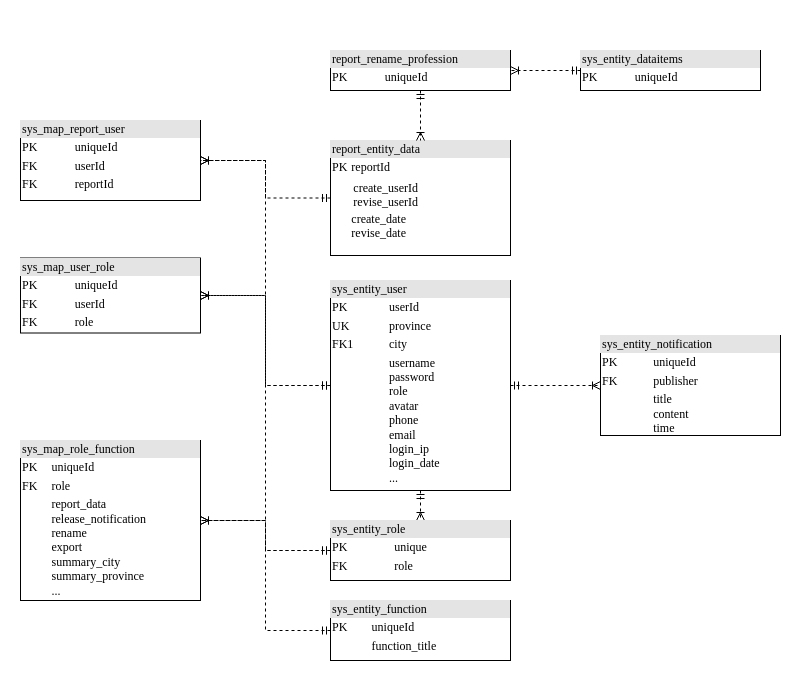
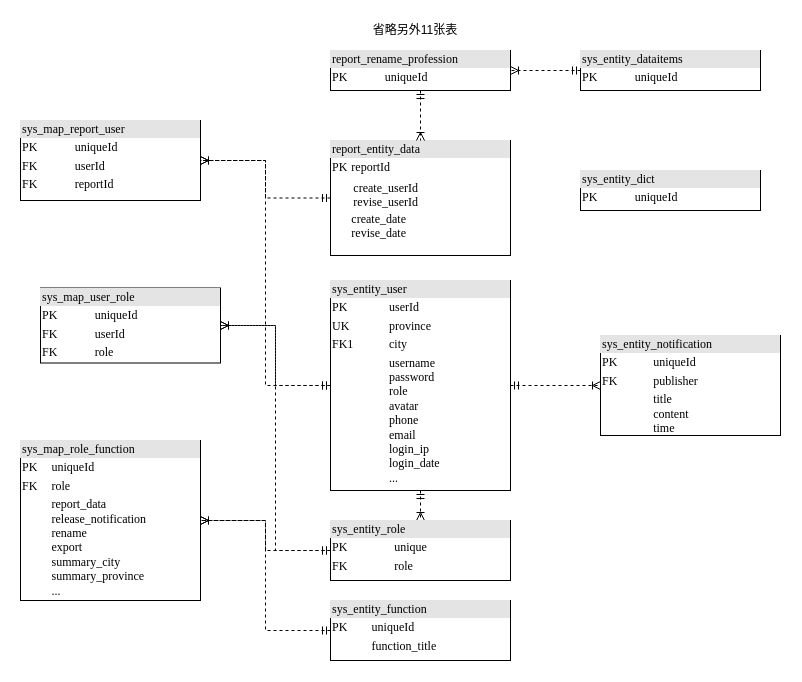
node "省略另外11张表": added
node "sys_entity_dict PK uniqueId": added
node "sys_map_user_role PK uniqueId FK userId FK role": moved (111, 296) -> (131, 326)
